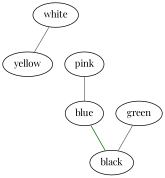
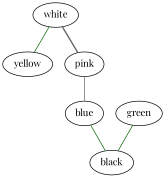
edge "white" -- "yellow": color gray40 -> darkgreen
edge "white" -- "pink": added
edge "green" -- "black": color gray40 -> darkgreen
